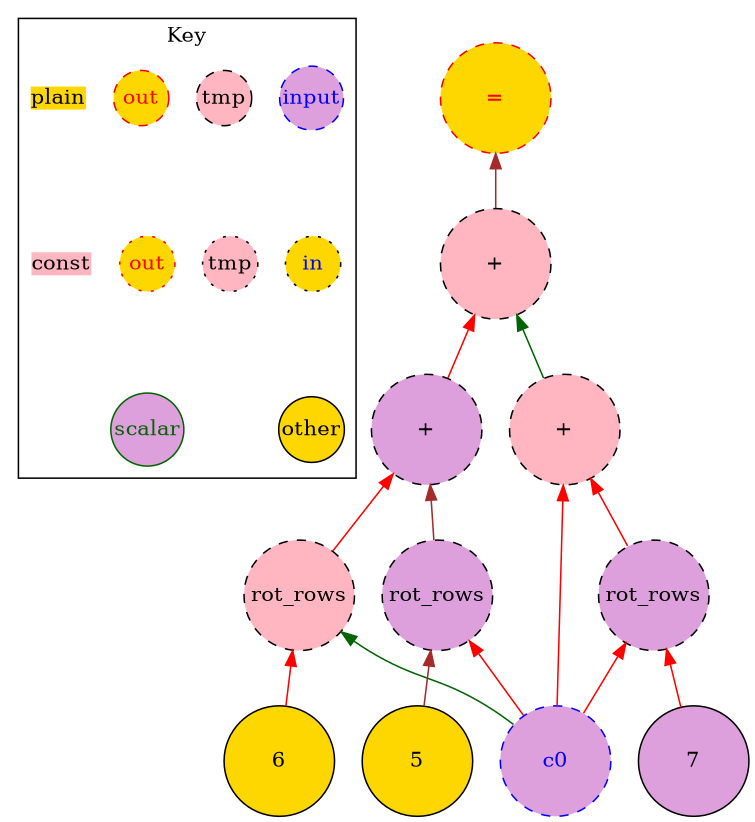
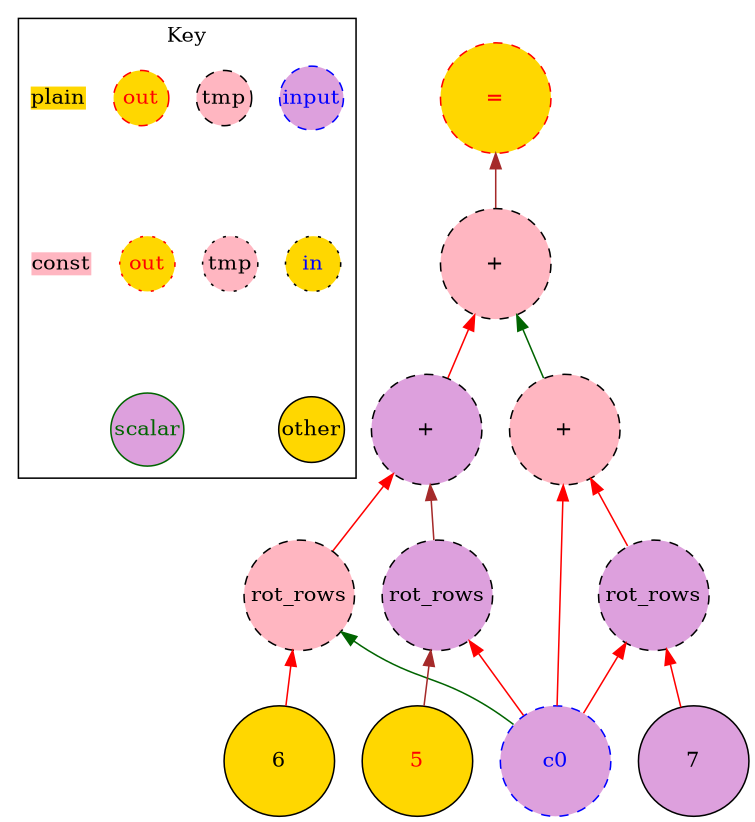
node "5": fontcolor black -> red
